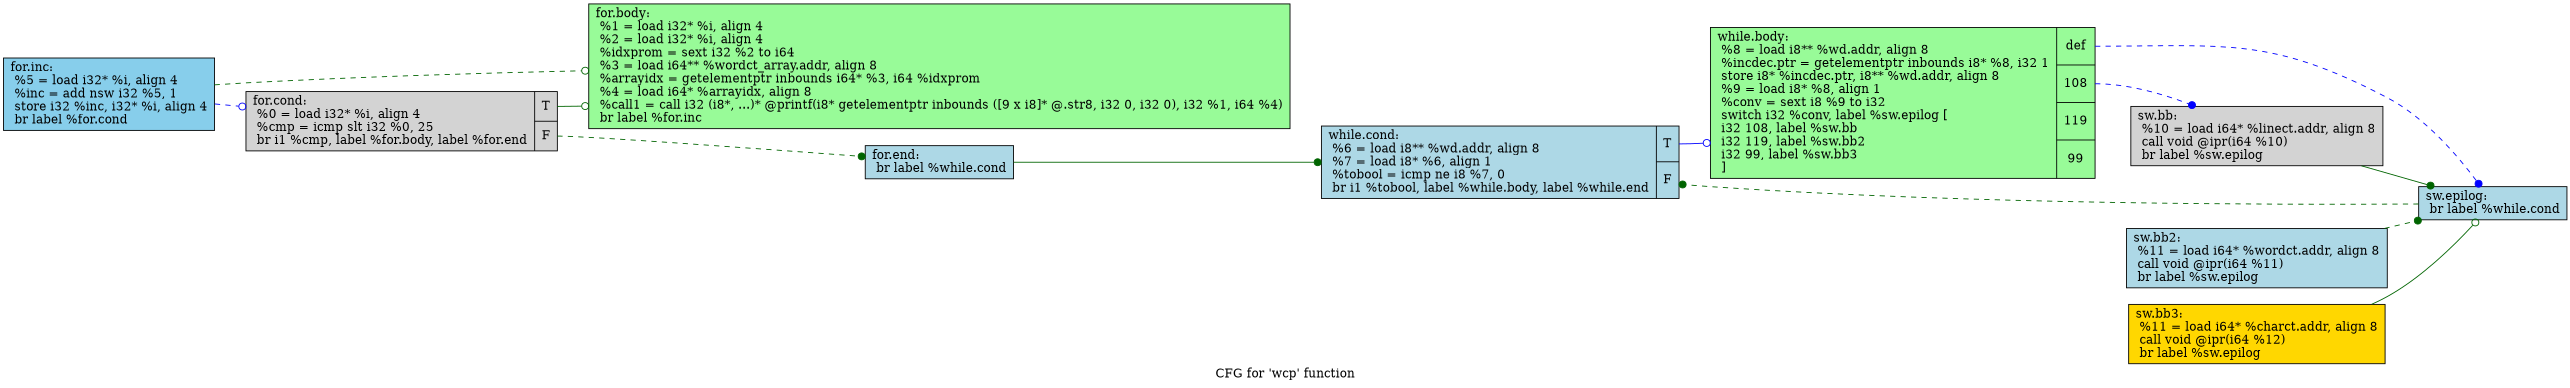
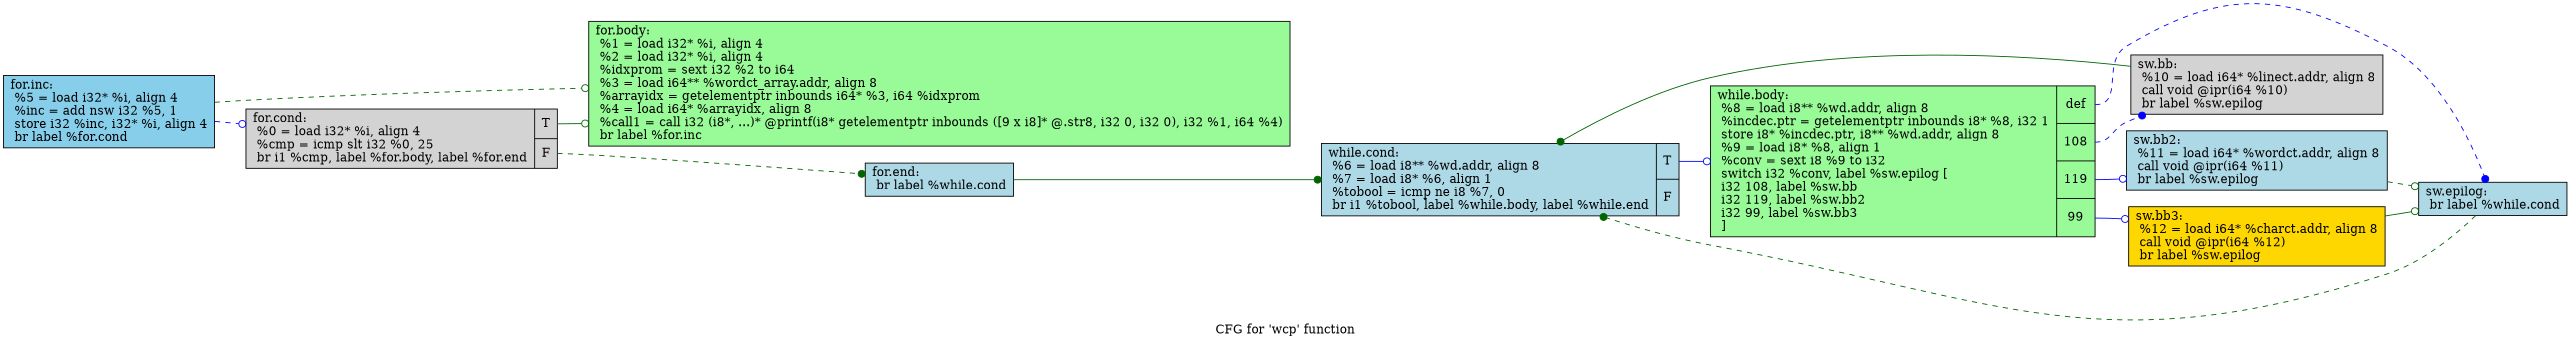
edge "sw.bb:" -> "sw.epilog:": now "sw.bb:" -> "while.cond:"
edge "while.body:" -> "sw.bb2:": added
edge "while.body:" -> "sw.bb3:": added
edge "sw.bb2:" -> "sw.epilog:": arrowhead dot -> odot
node "sw.bb3:": text "%11 = load i64* %charct.addr, align 8" -> "%12 = load i64* %charct.addr, align 8"
